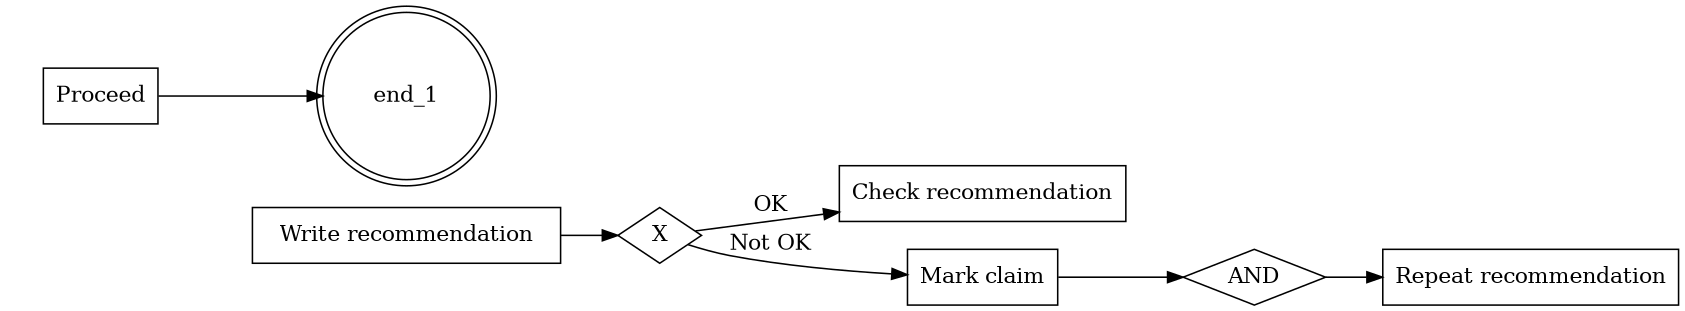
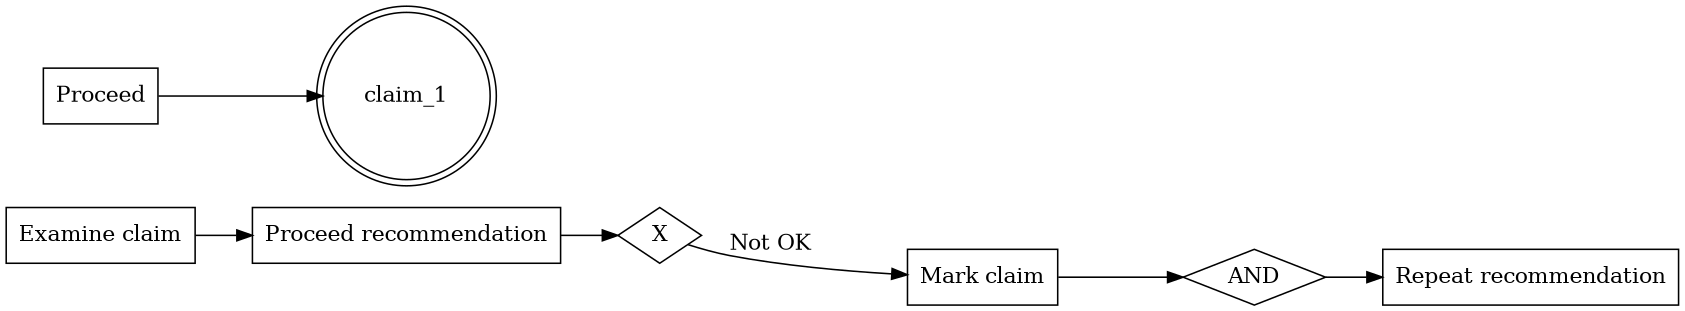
node "end_1": label "end_1" -> "claim_1"
node "Check recommendation": removed
node "Examine claim": added
node "Write recommendation": label "Write recommendation" -> "Proceed recommendation"
